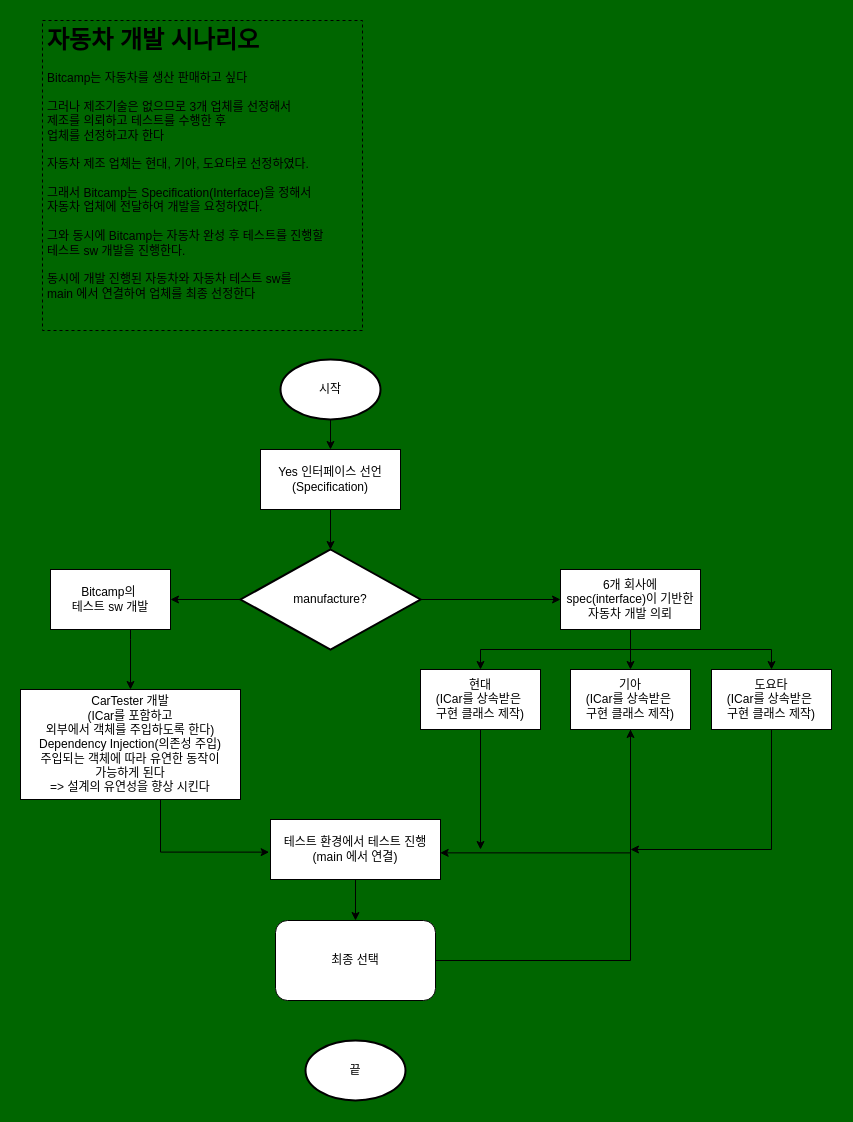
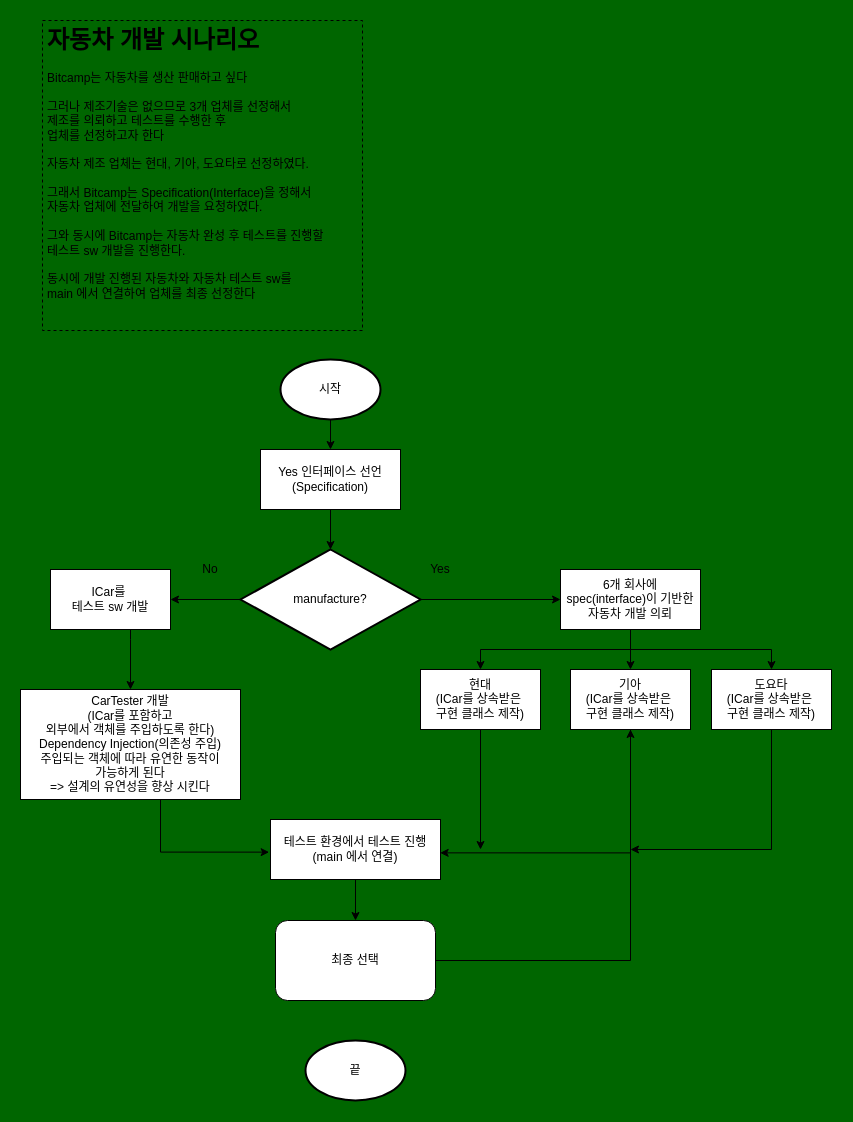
node "No": added
node "Yes": added
node "Bitcamp의 테스트 sw 개발": label "Bitcamp의 테스트 sw 개발" -> "ICar를 테스트 sw 개발"
